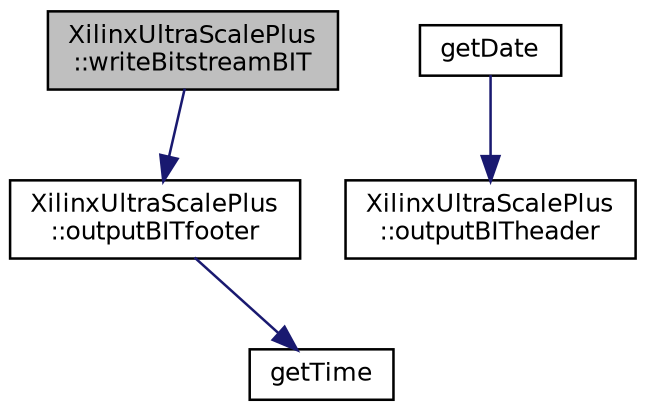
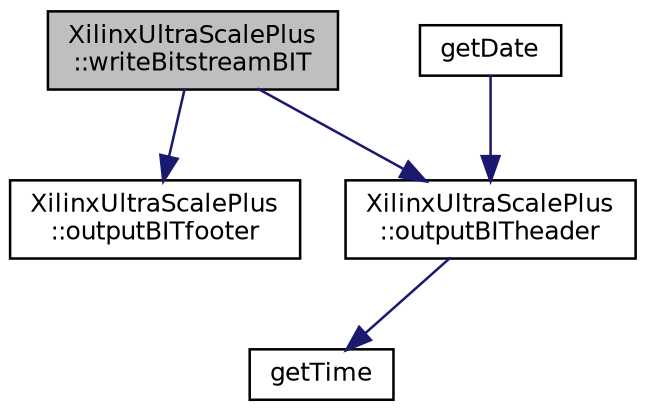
edge "XilinxUltraScalePlus ::writeBitstreamBIT" -> "XilinxUltraScalePlus ::outputBITheader": added
edge "XilinxUltraScalePlus ::outputBITfooter" -> "getTime": now "XilinxUltraScalePlus ::outputBITheader" -> "getTime"
